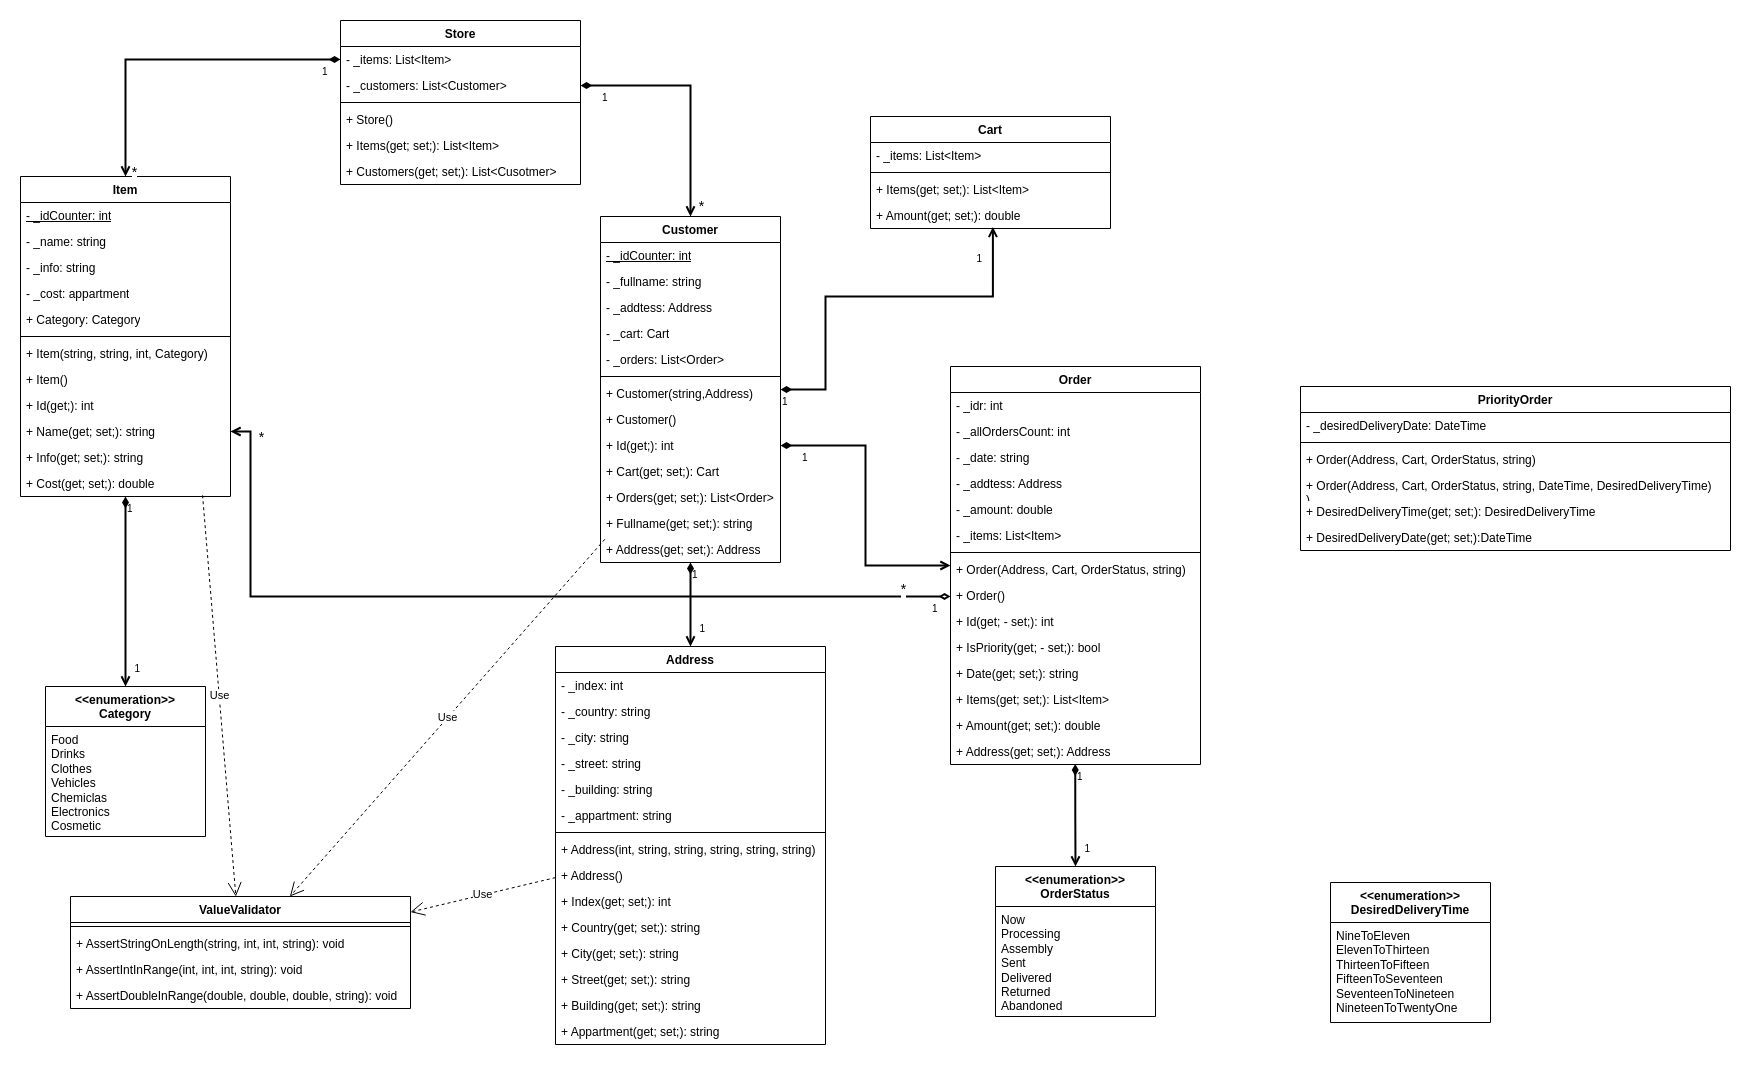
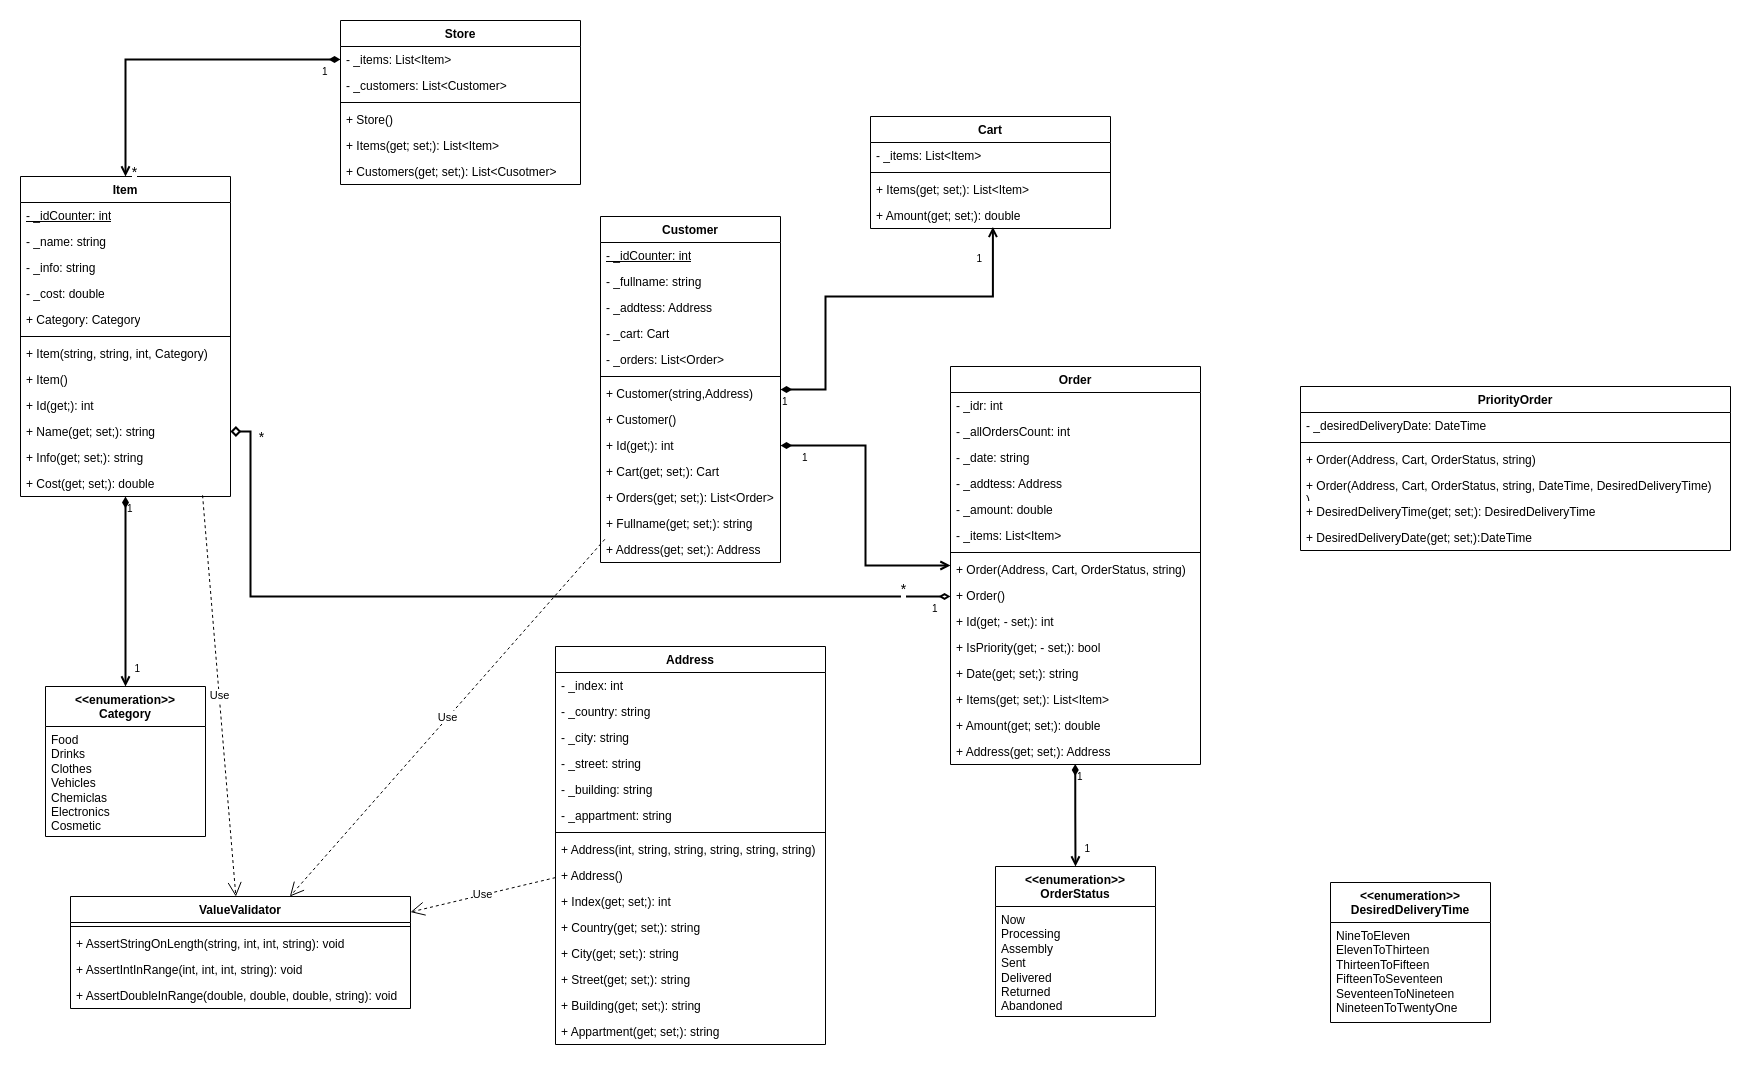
edge "- _customers: List<Customer>" -- "Customer": removed, labels "1", "*"
node "- _cost: appartment": label "- _cost: appartment" -> "- _cost: double"
edge "+ Name(get; set;): string" -- "Order": arrowhead open -> diamond
edge "Customer" -- "Address": removed, labels "1", "1"
